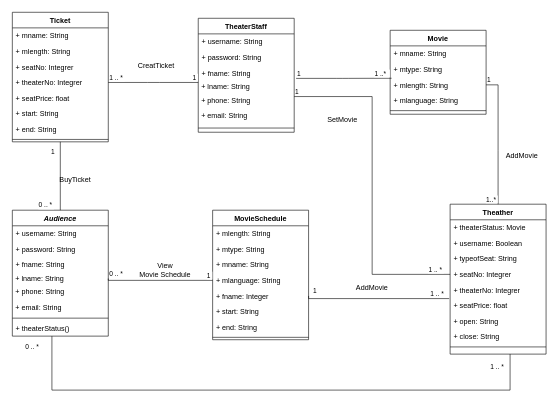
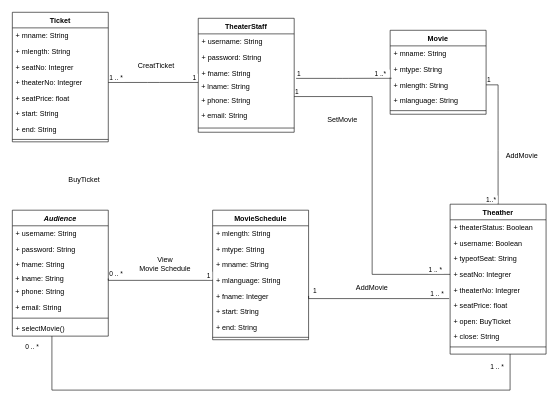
edge "Ticket" -- "Audience": removed, labels "1", "0 .. *"
node "BuyTicket": moved (75, 180) -> (84, 180)
node "+ theaterStatus: Movie": label "+ theaterStatus: Movie" -> "+ theaterStatus: Boolean"
node "View Movie Schedule": moved (165, 270) -> (165, 264)
node "+ open: String": label "+ open: String" -> "+ open: BuyTicket"
node "+ theaterStatus()": label "+ theaterStatus()" -> "+ selectMovie()"
